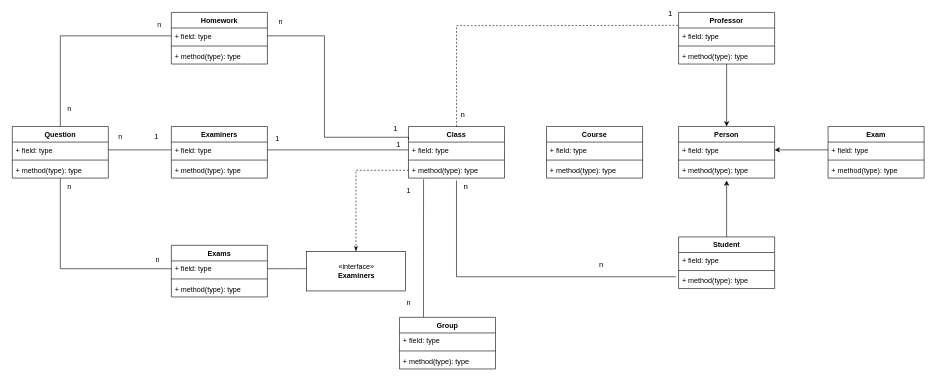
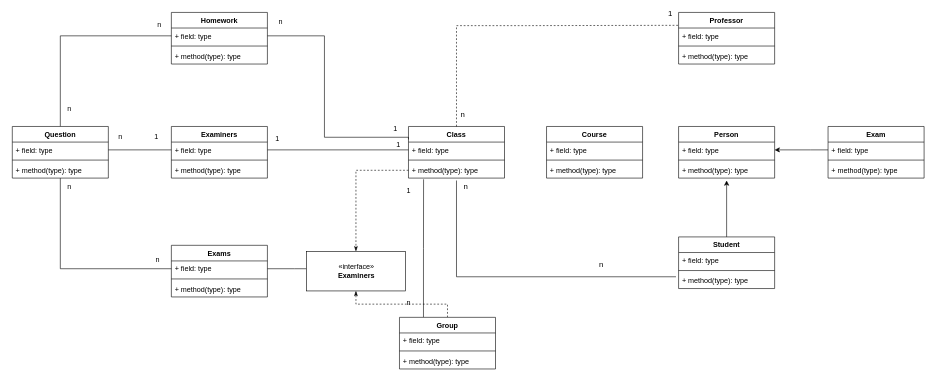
edge "Professor" -> "Person": removed
edge "Group" -> "«interface» Examiners": added
